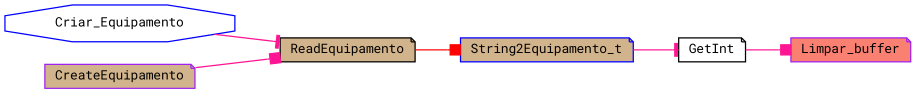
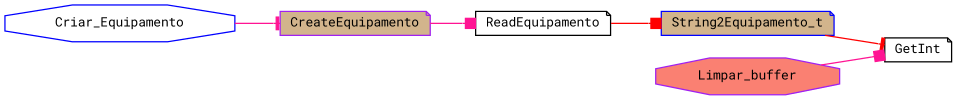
edge "Criar_Equipamento" -> "ReadEquipamento": now "Criar_Equipamento" -> "CreateEquipamento"
node "ReadEquipamento": fillcolor tan -> white
edge "String2Equipamento_t" -> "GetInt": color deeppink -> red
edge "GetInt" -> "Limpar_buffer": reversed
node "Limpar_buffer": shape note -> octagon
